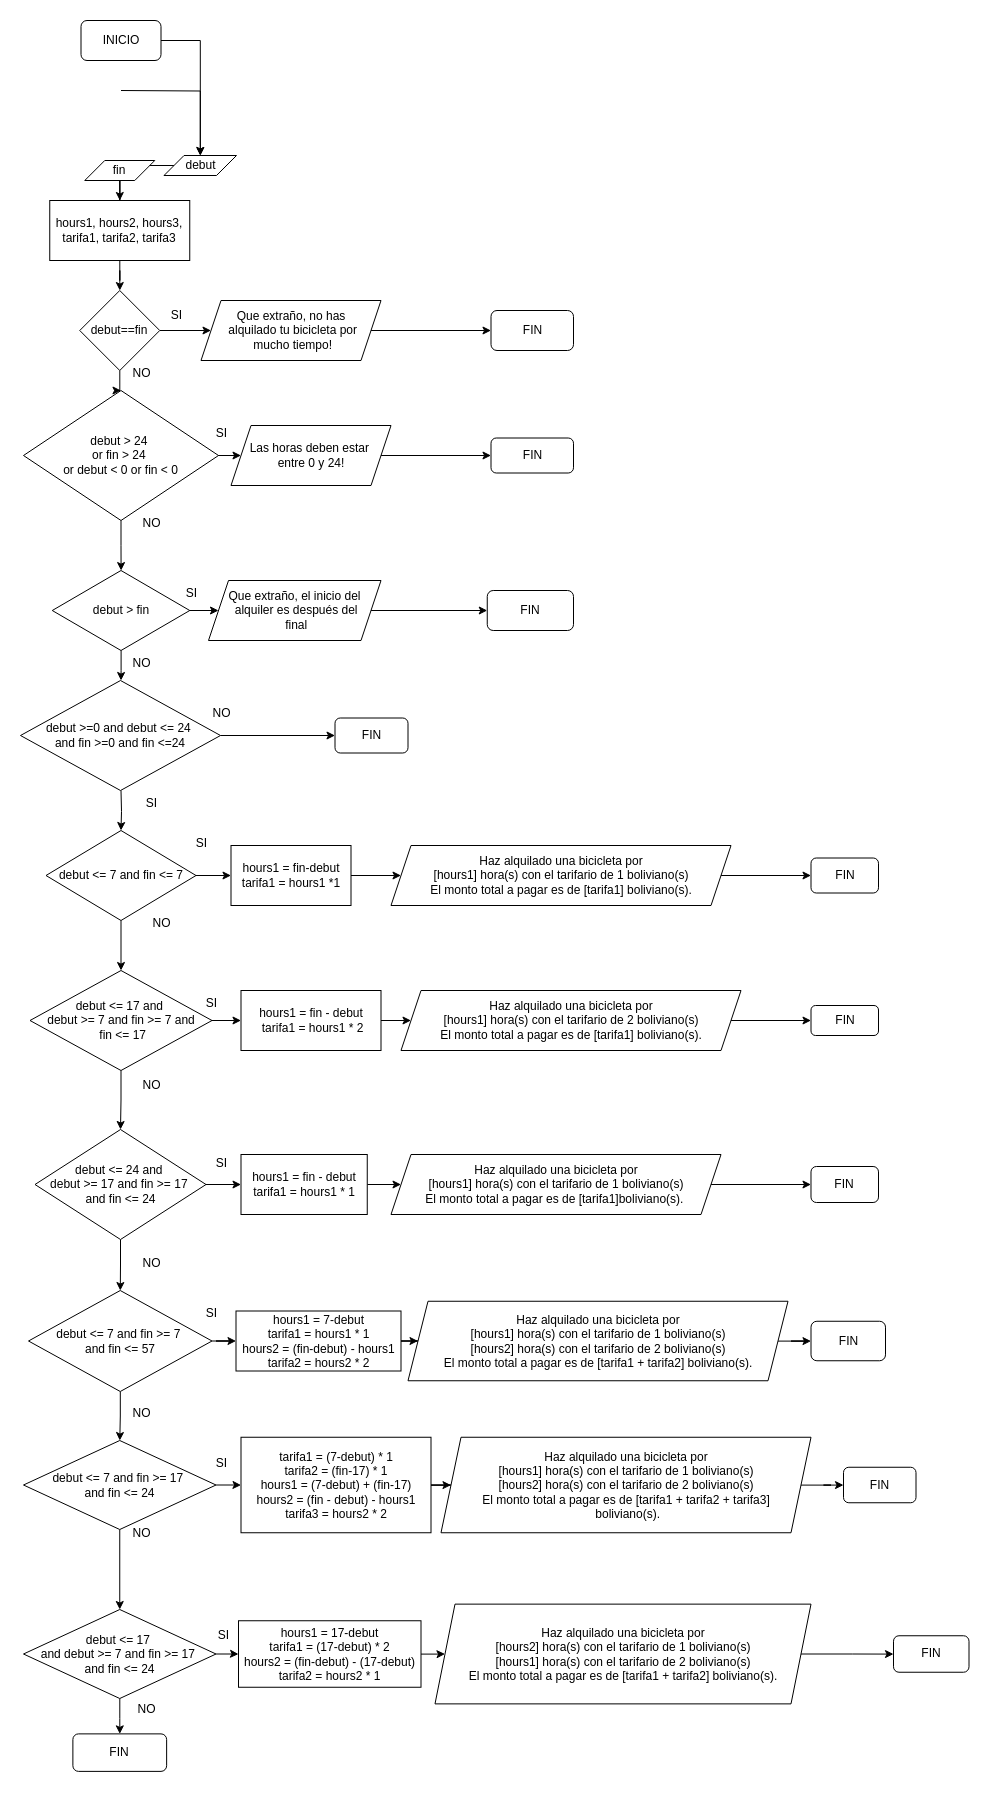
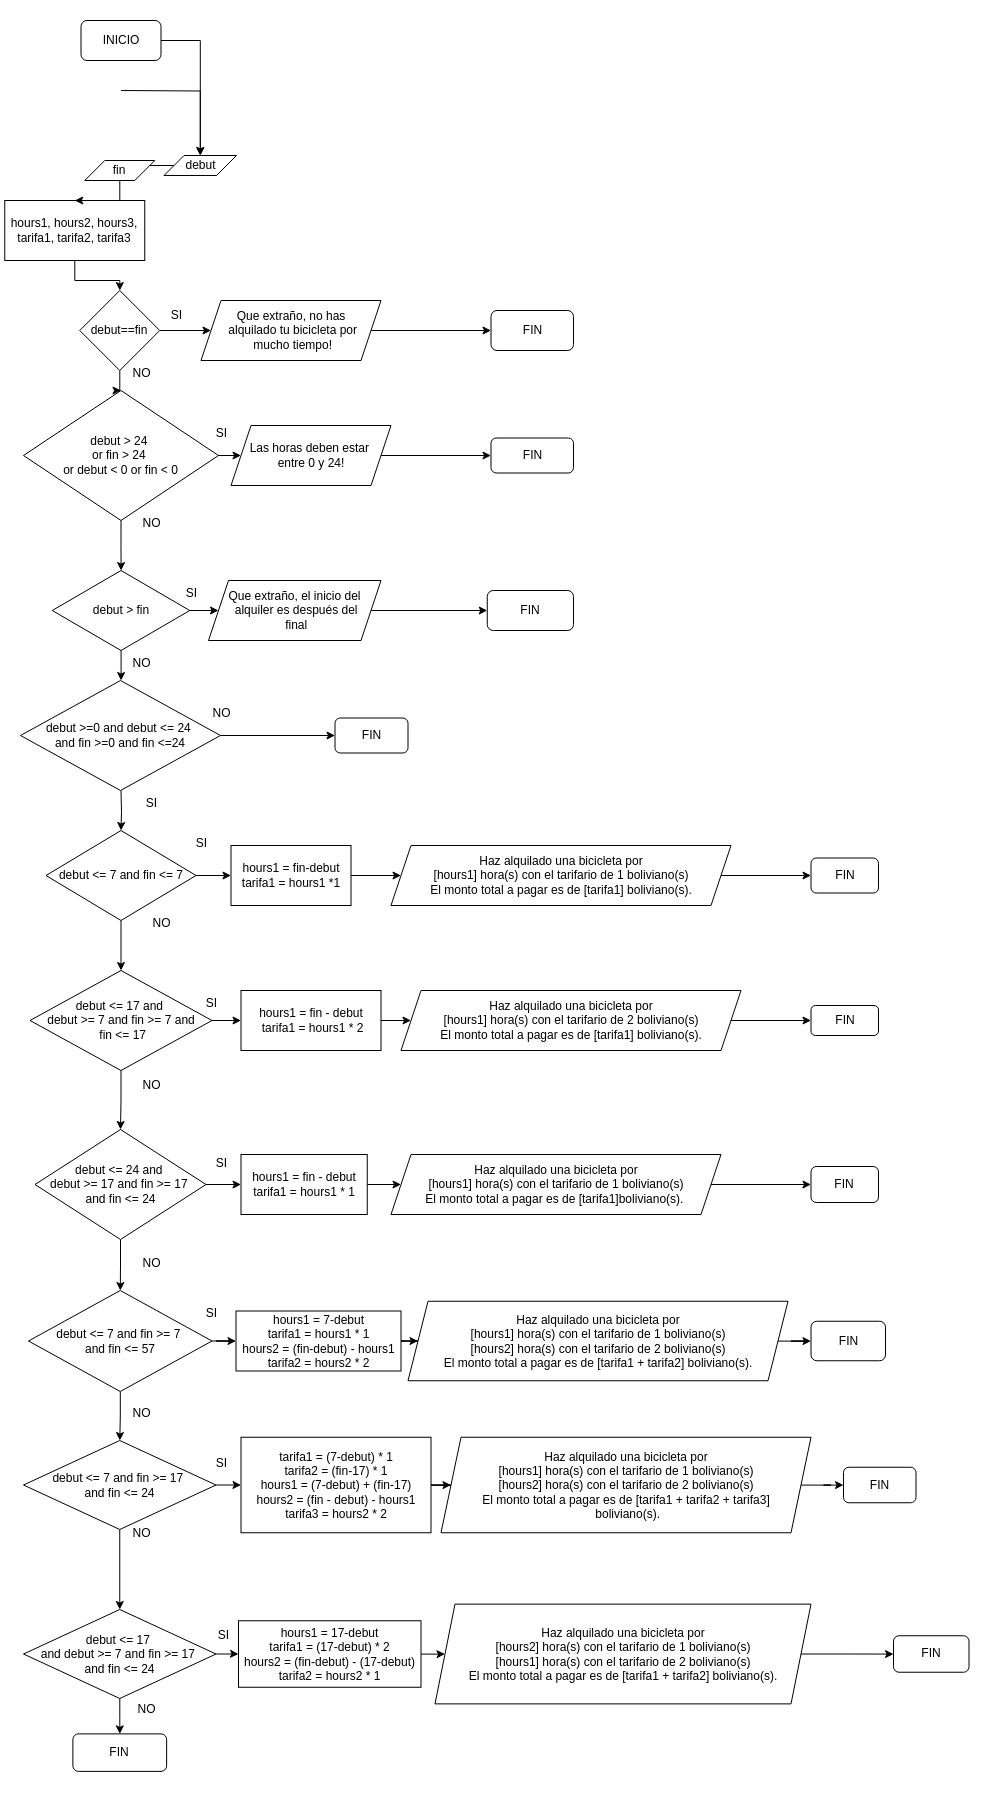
node "hours1, hours2, hours3, tarifa1, tarifa2, tarifa3": moved (120, 231) -> (75, 231)
